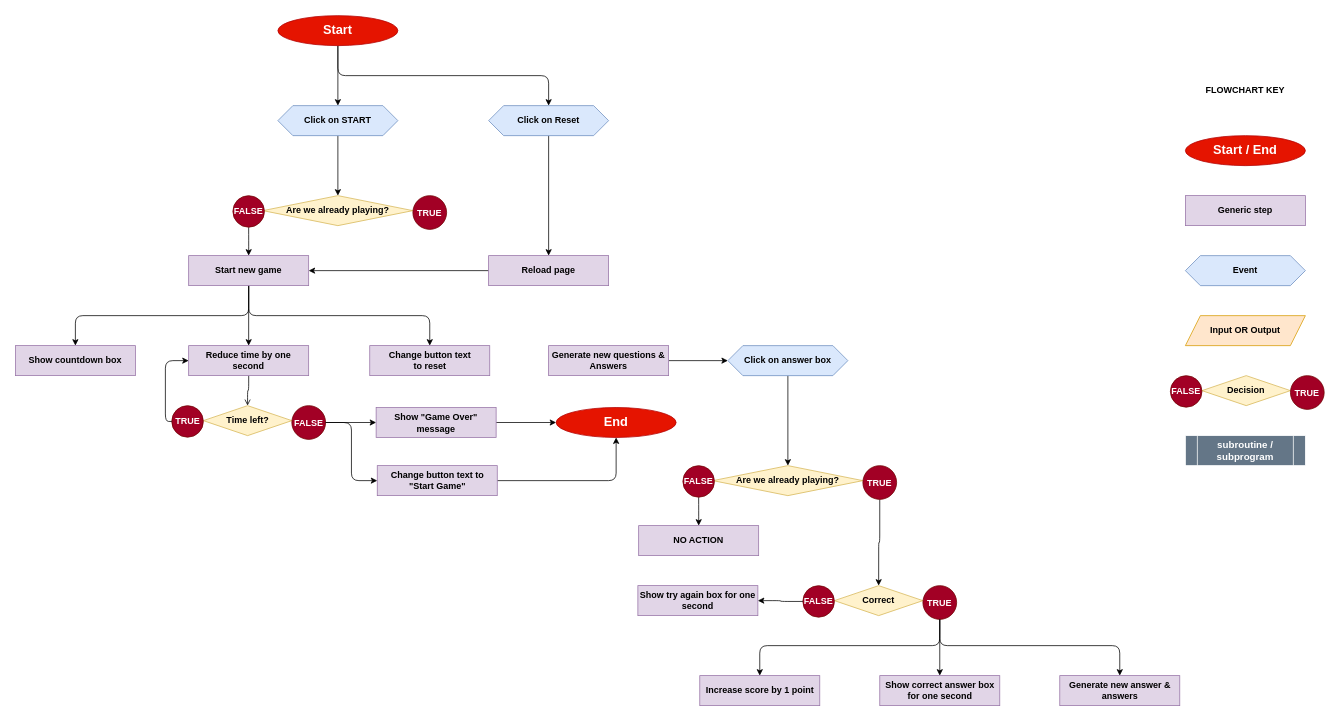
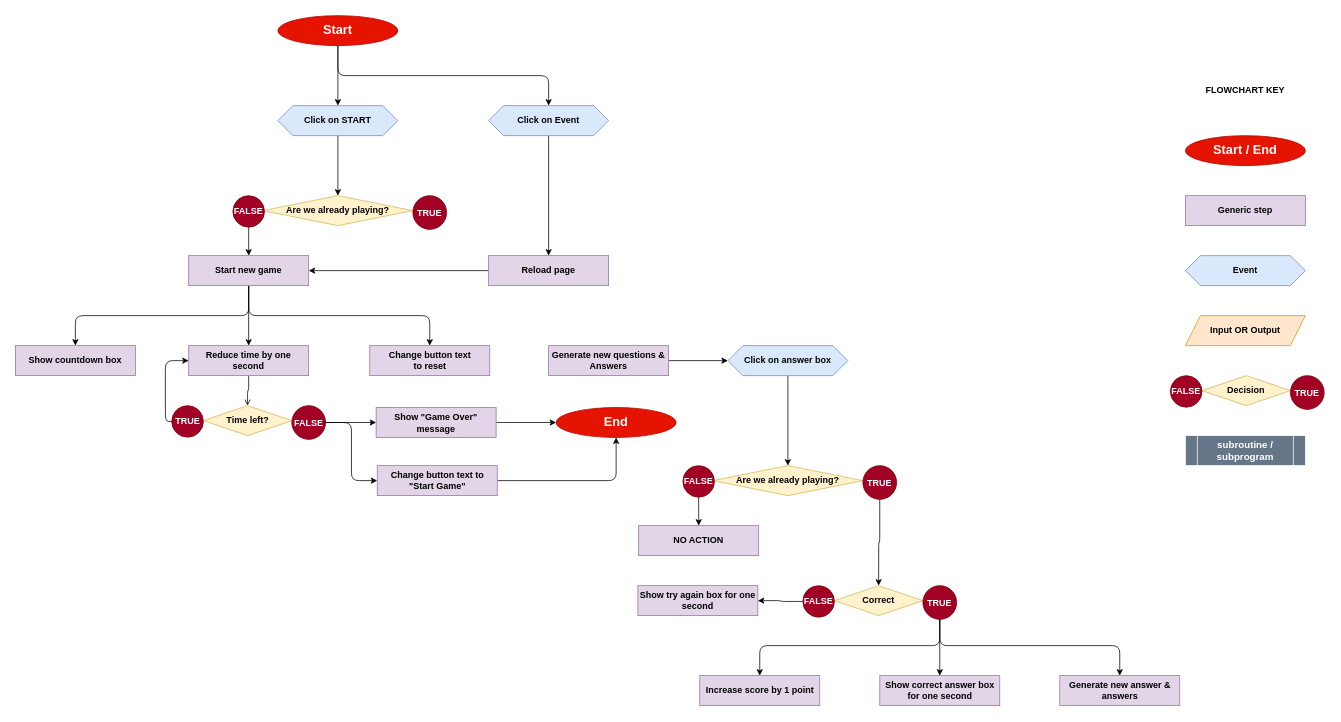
node "Click on Reset": label "Click on Reset" -> "Click on Event"
